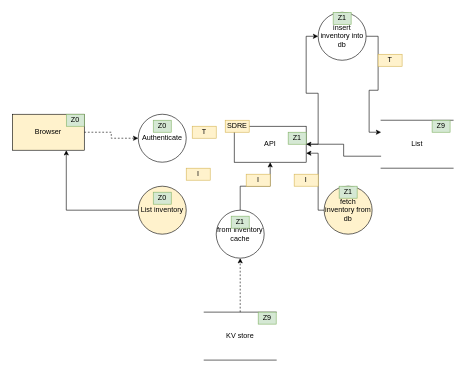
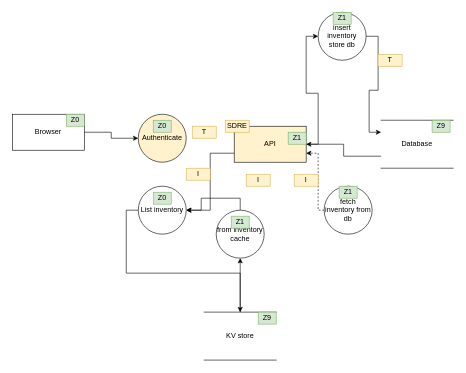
node "insert inventory into db": label "insert inventory into db" -> "insert inventory store db"
node "Browser": fillcolor #fff2cc -> #ffffff
edge "Browser" -> "Authenticate": style dashed -> solid
node "Authenticate": fillcolor #ffffff -> #fff2cc
node "API": fillcolor #ffffff -> #fff2cc
node "List": label "List" -> "Database"
edge "API" -> "List inventory": added
edge "from inventory cache" -> "API": now "from inventory cache" -> "List inventory"
edge "fetch inventory from db" -> "API": style solid -> dashed
edge "List inventory" -> "Browser": now "List inventory" -> "KV store"
node "List inventory": fillcolor #fff2cc -> #ffffff
node "fetch inventory from db": fillcolor #fff2cc -> #ffffff
edge "KV store" -> "from inventory cache": style dashed -> solid
